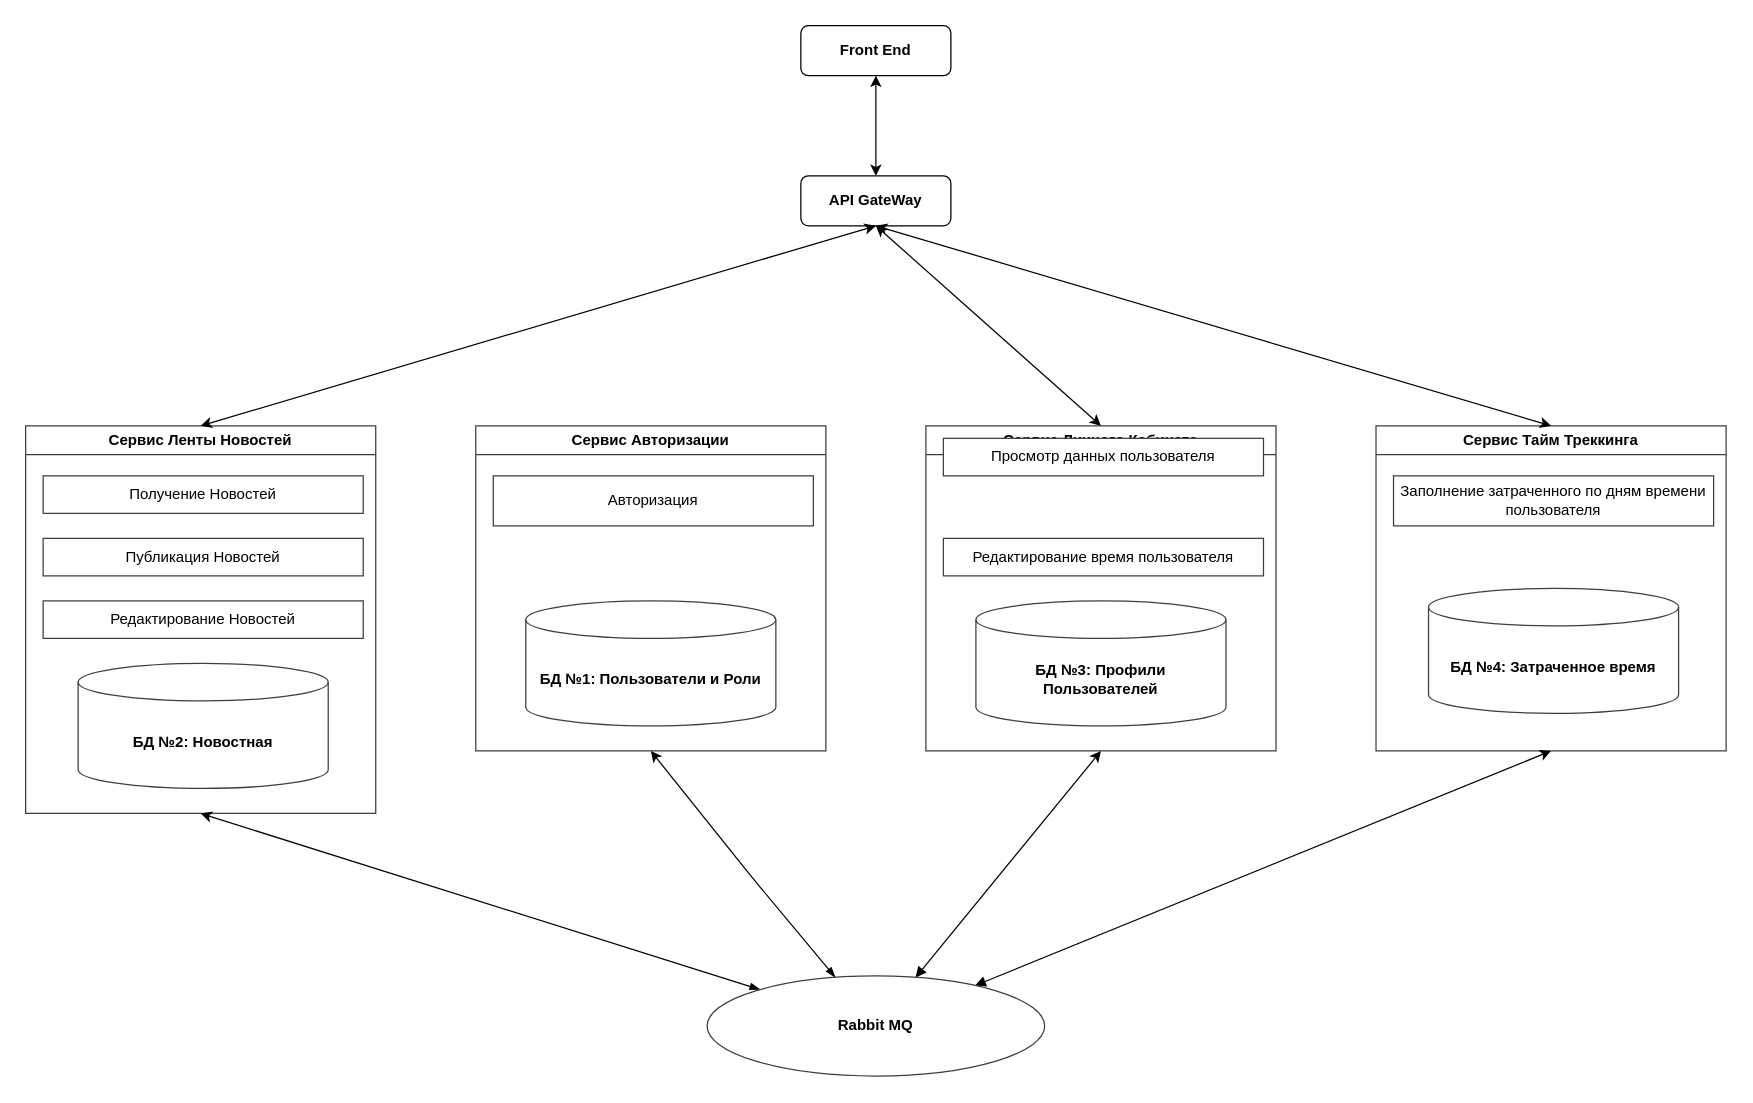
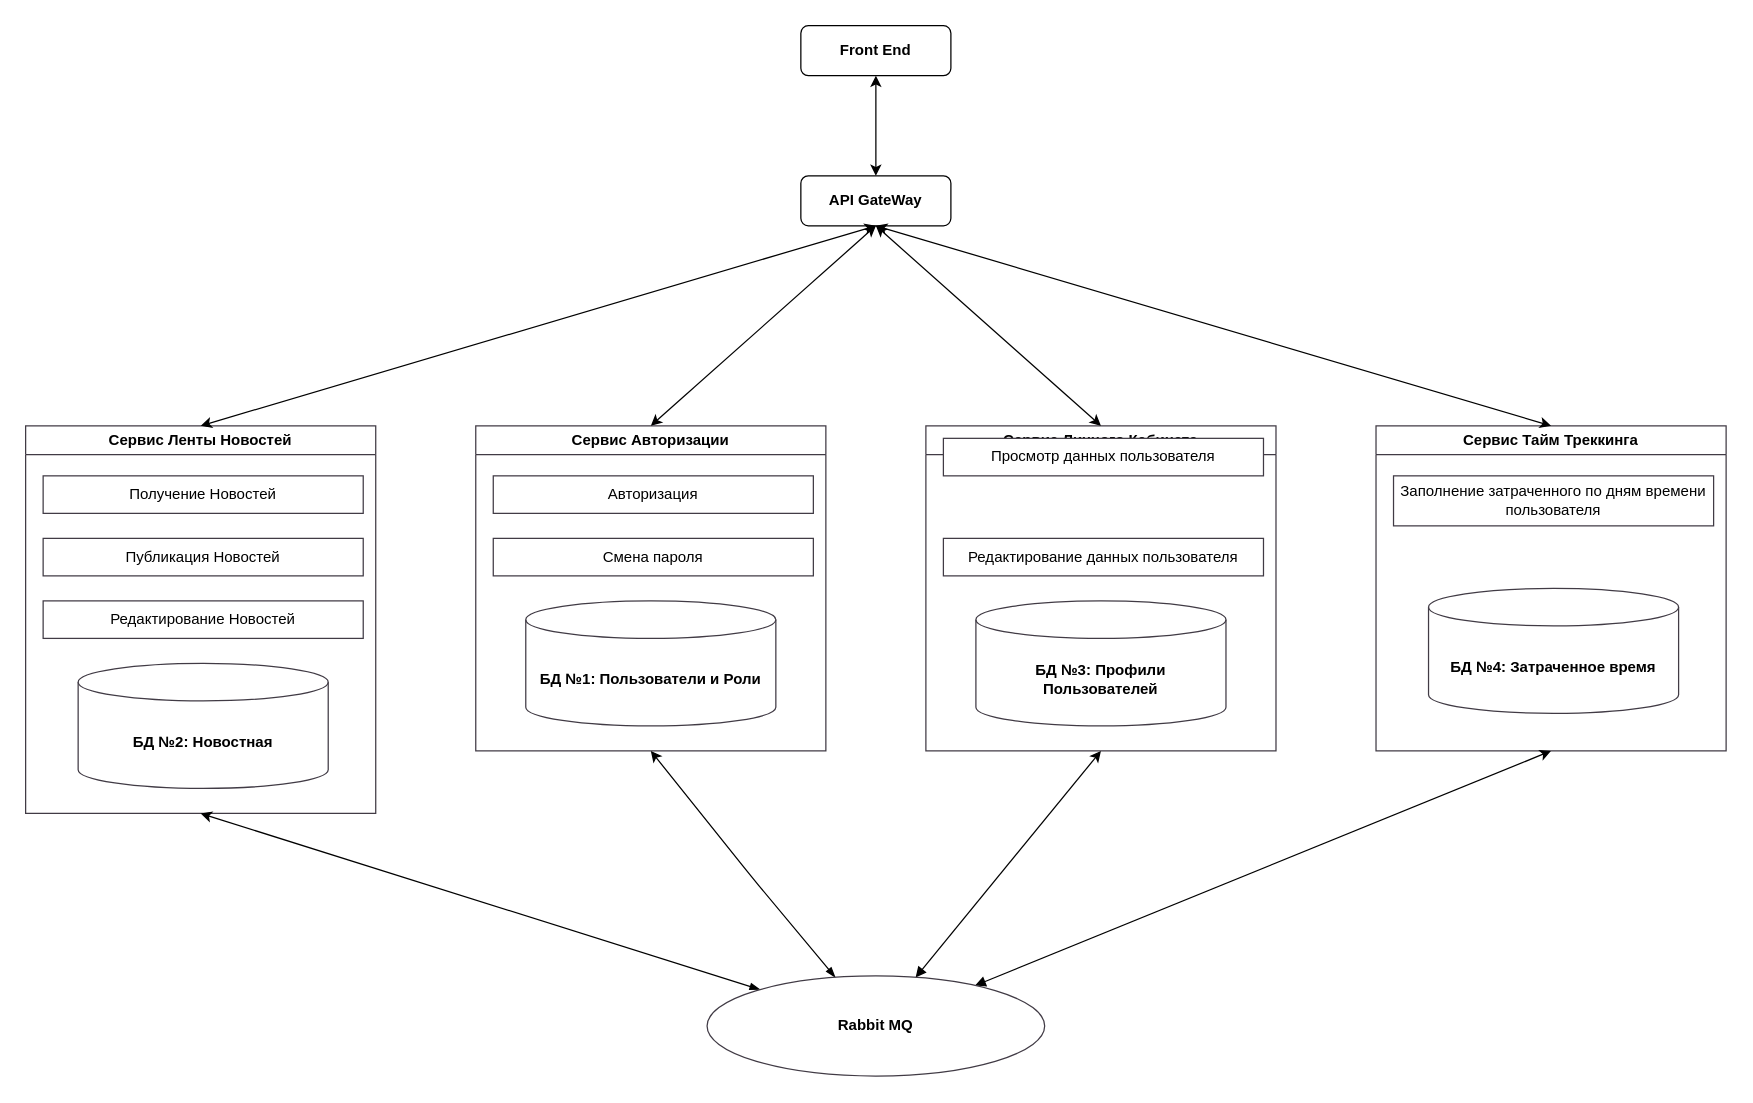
edge "API GateWay" -- "Сервис Авторизации": added
node "Авторизация": size 320x50 -> 320x38
node "Смена пароля": added
node "Редактирование время пользователя": label "Редактирование время пользователя" -> "Редактирование данных пользователя"
